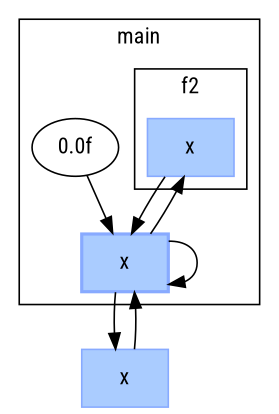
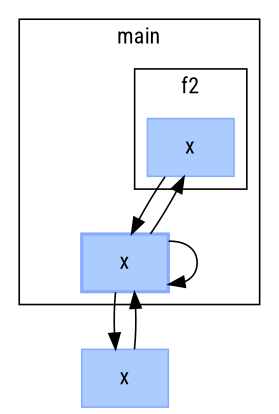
node "0.0f": removed
